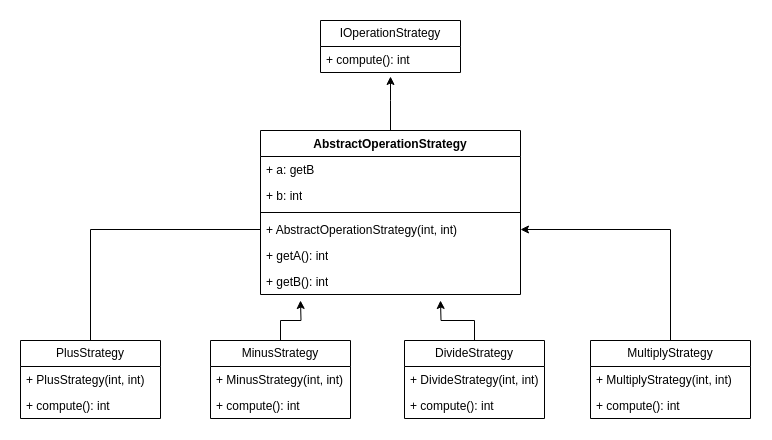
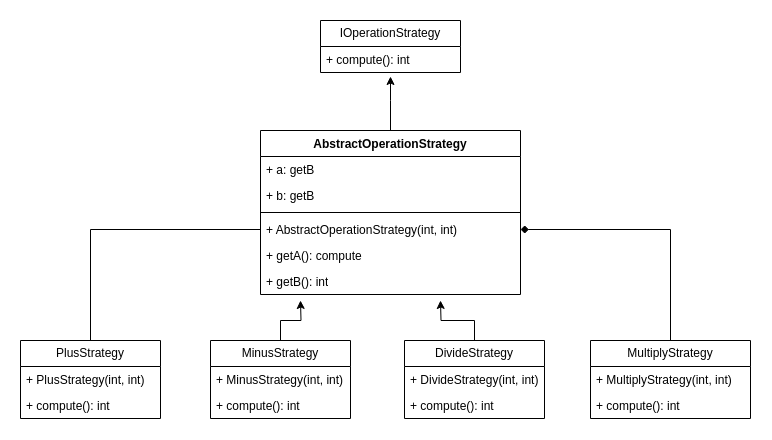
node "+ b: int": label "+ b: int" -> "+ b: getB"
edge "MultiplyStrategy" -> "+ AbstractOperationStrategy(int, int)": arrowhead classic -> diamond
node "+ getA(): int": label "+ getA(): int" -> "+ getA(): compute"
